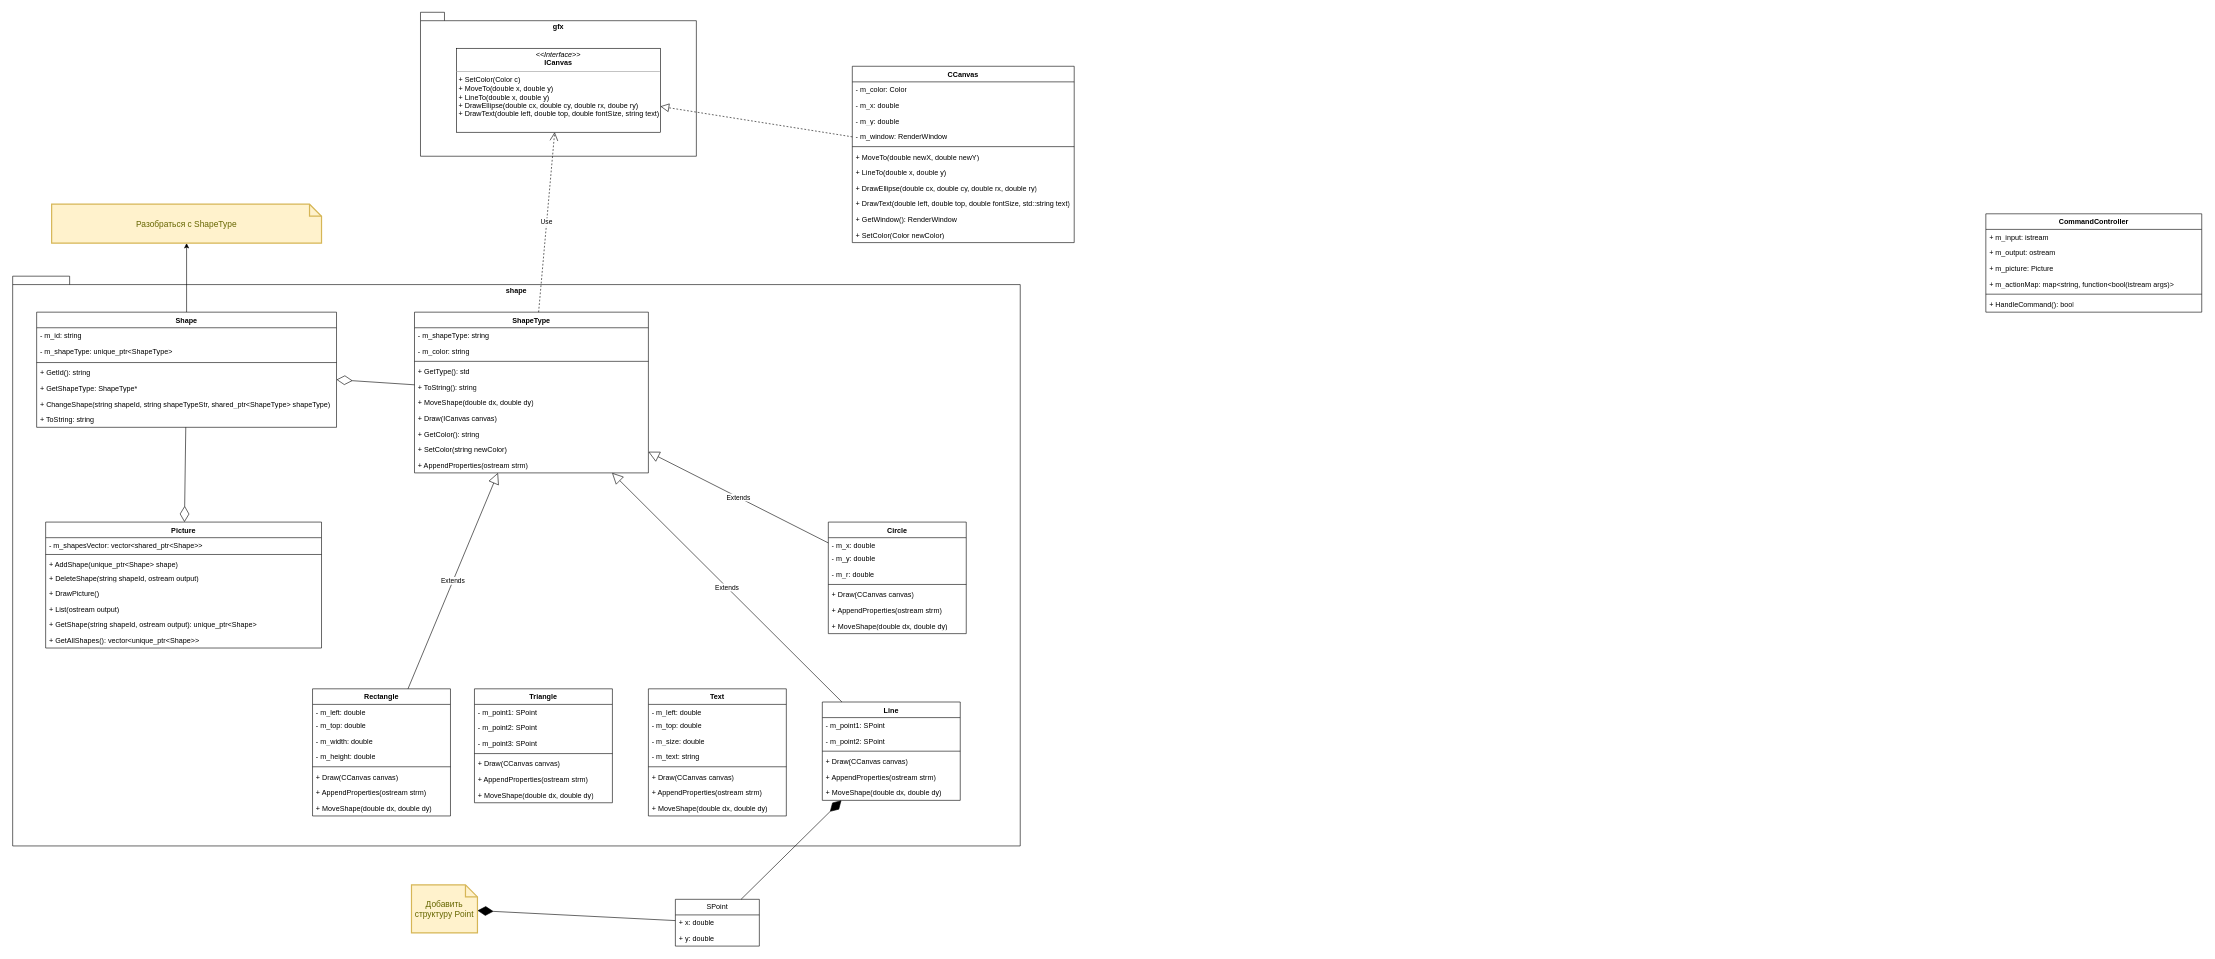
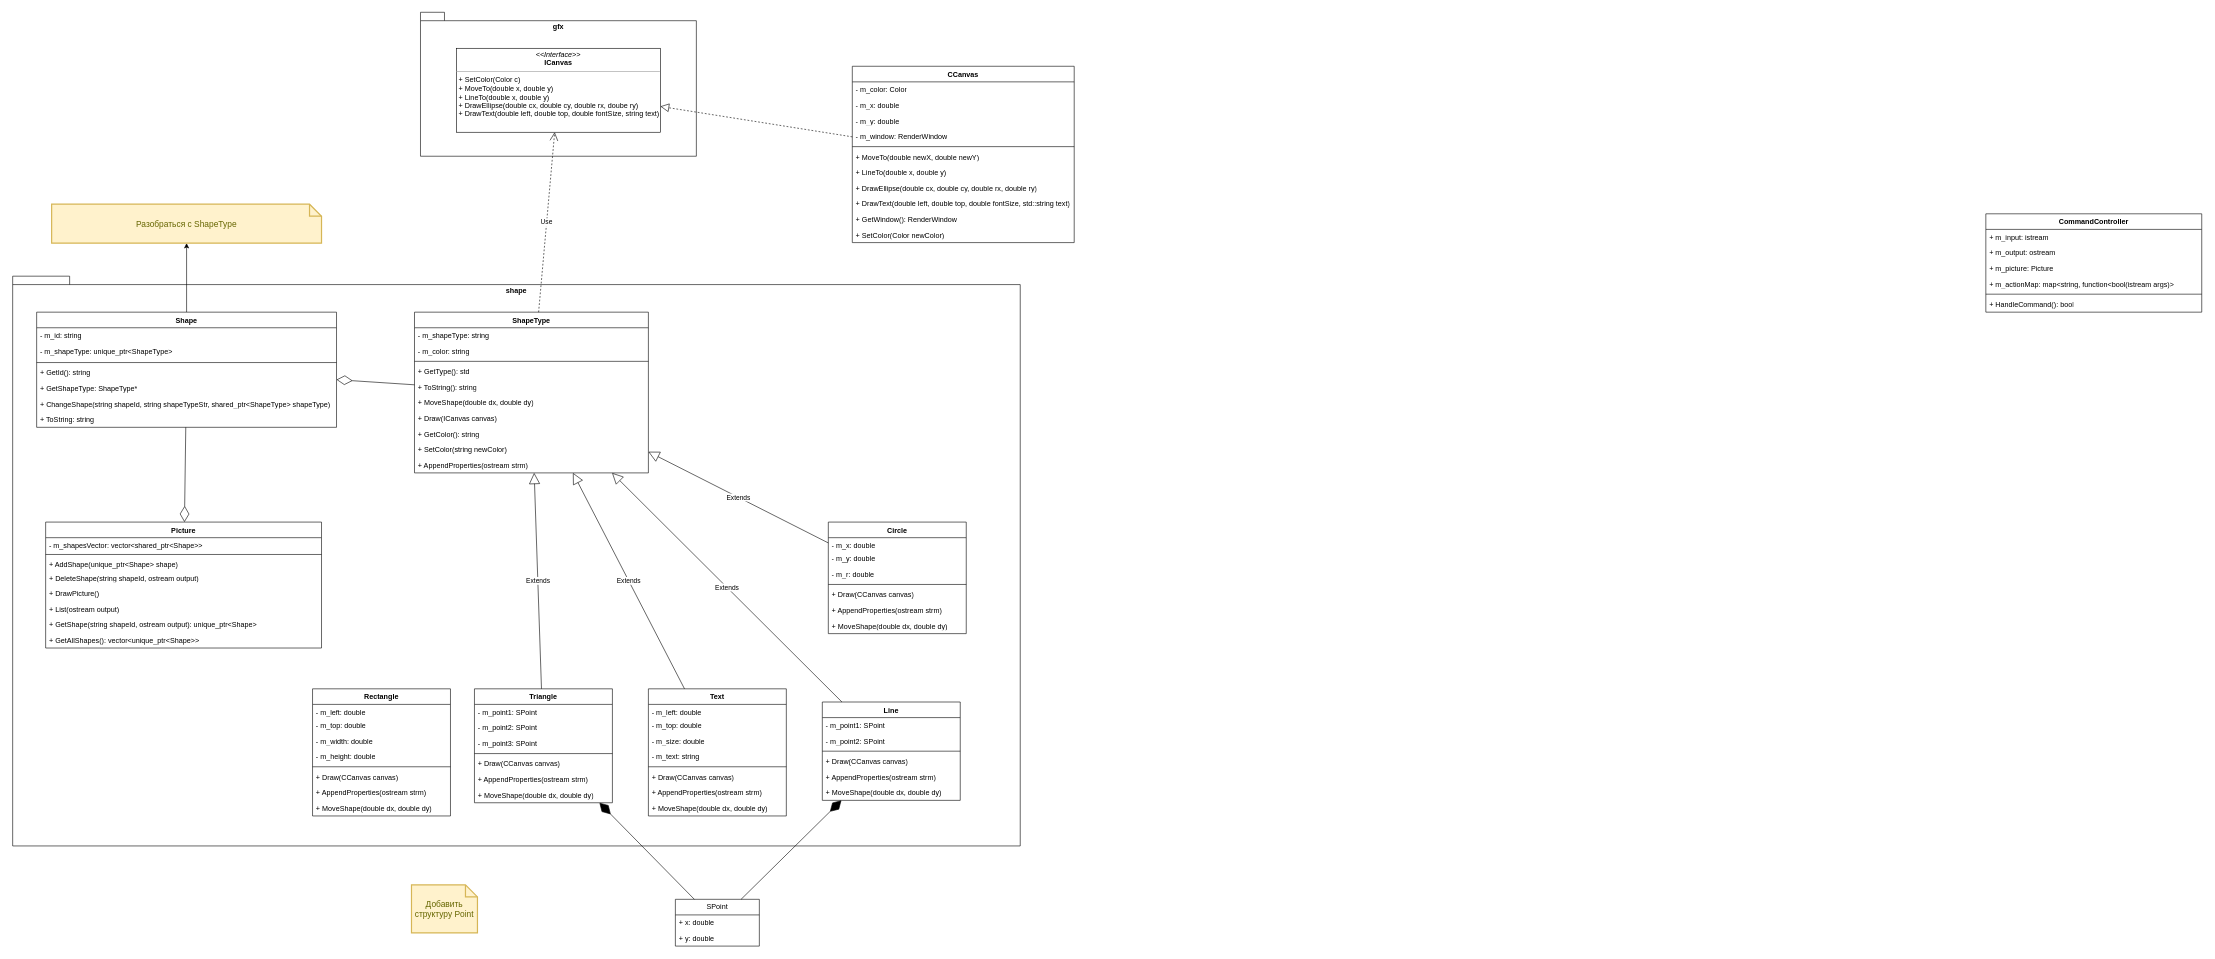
edge "Text" -> "ShapeType": added, label "Extends"
edge "Rectangle" -> "ShapeType": removed, label "Extends"
edge "Triangle" -> "ShapeType": added, label "Extends"
edge "SPoint" -> "Добавить структуру Point": now "SPoint" -> "Triangle"
